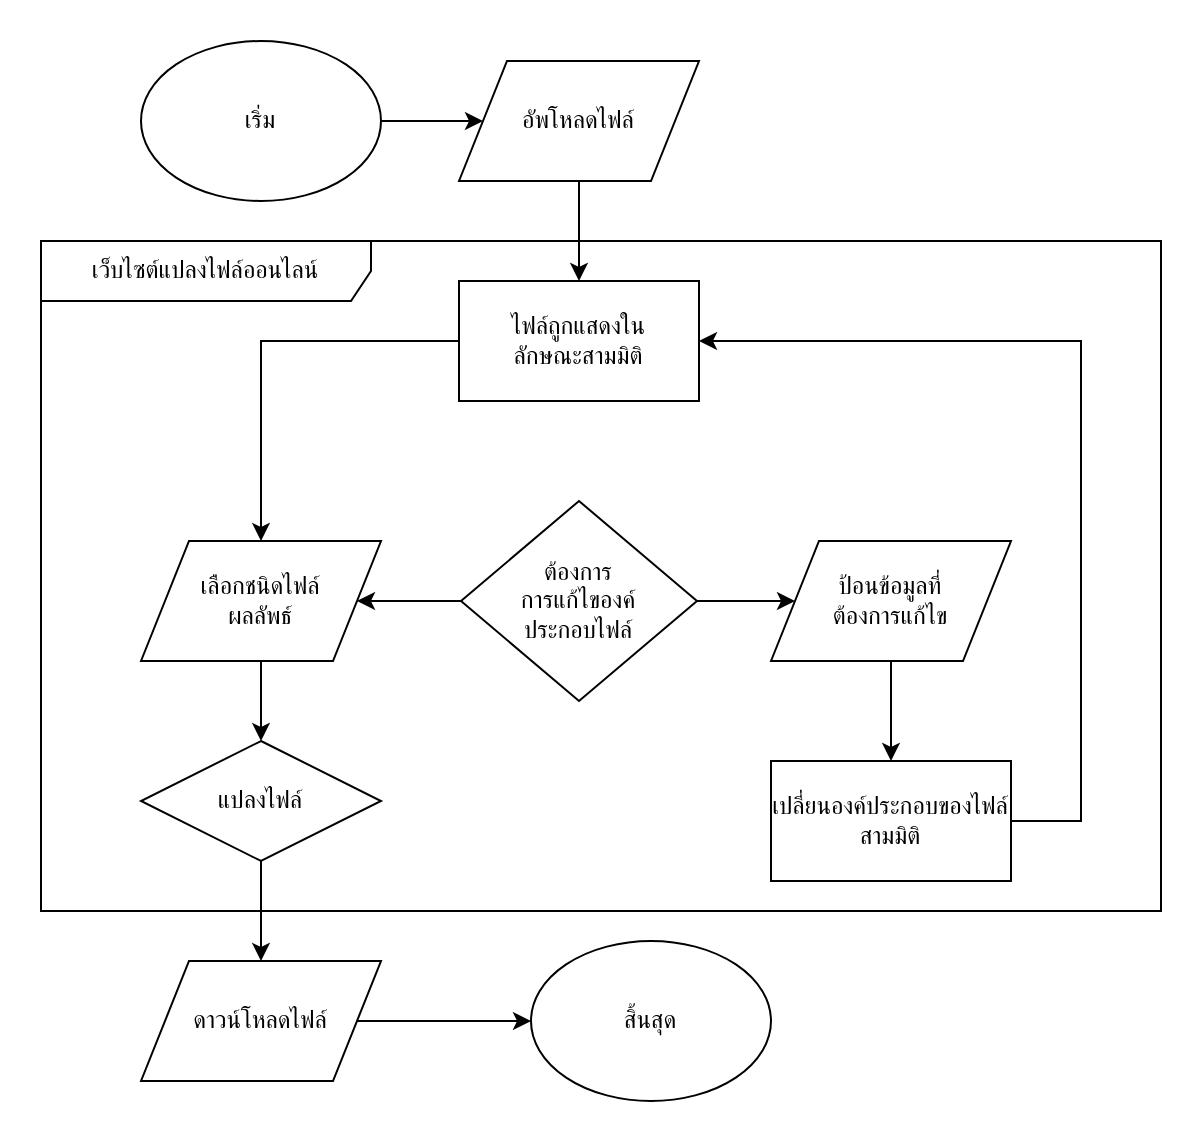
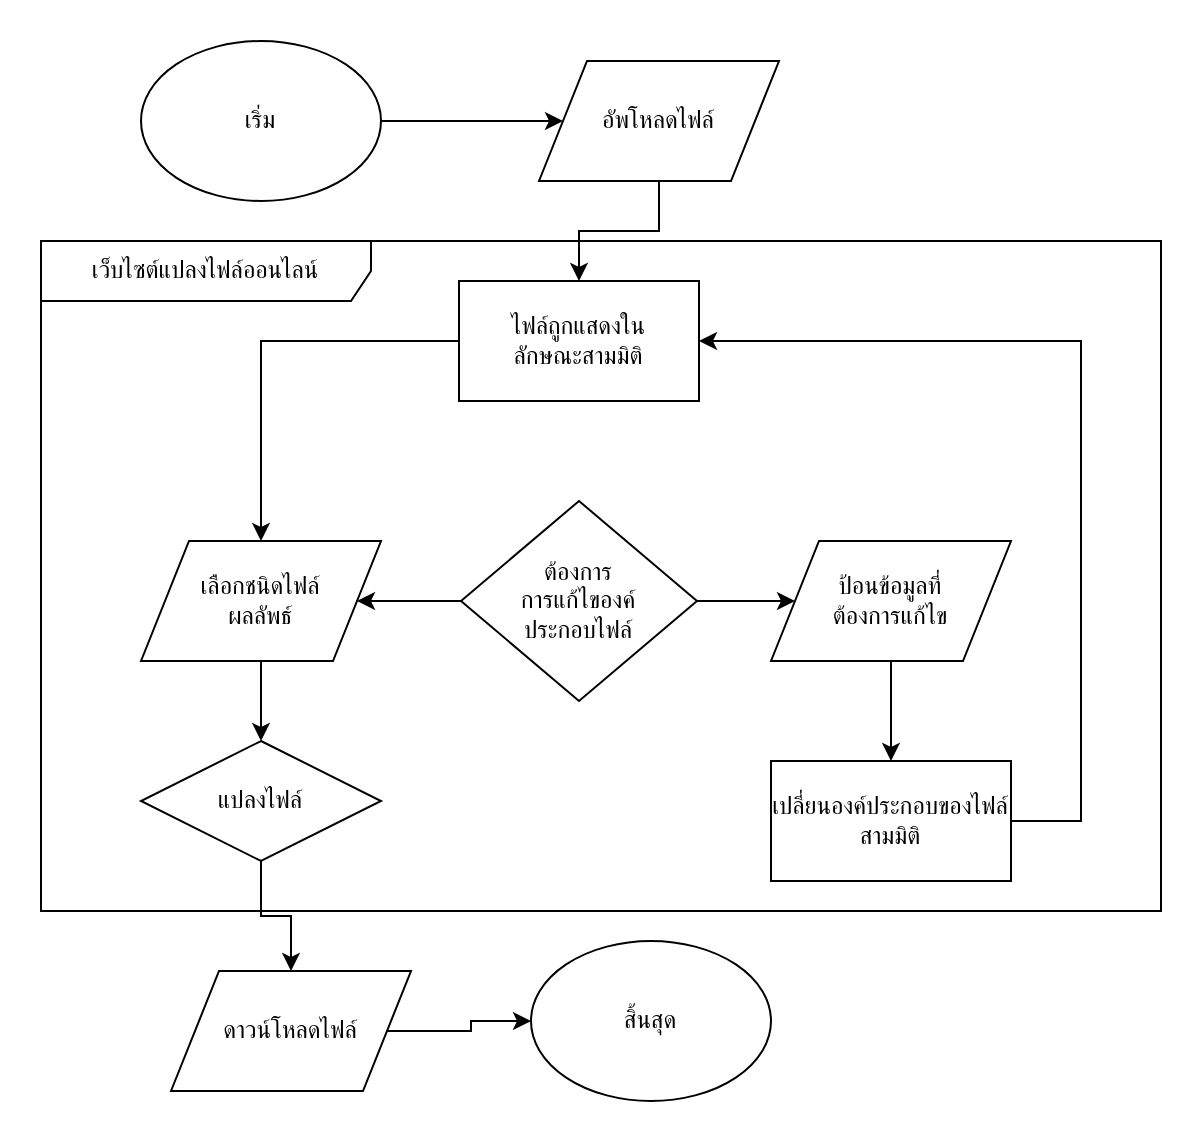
node "อัพโหลดไฟล์": moved (579, 121) -> (659, 121)
node "ดาวน์โหลดไฟล์": moved (261, 1021) -> (291, 1031)
